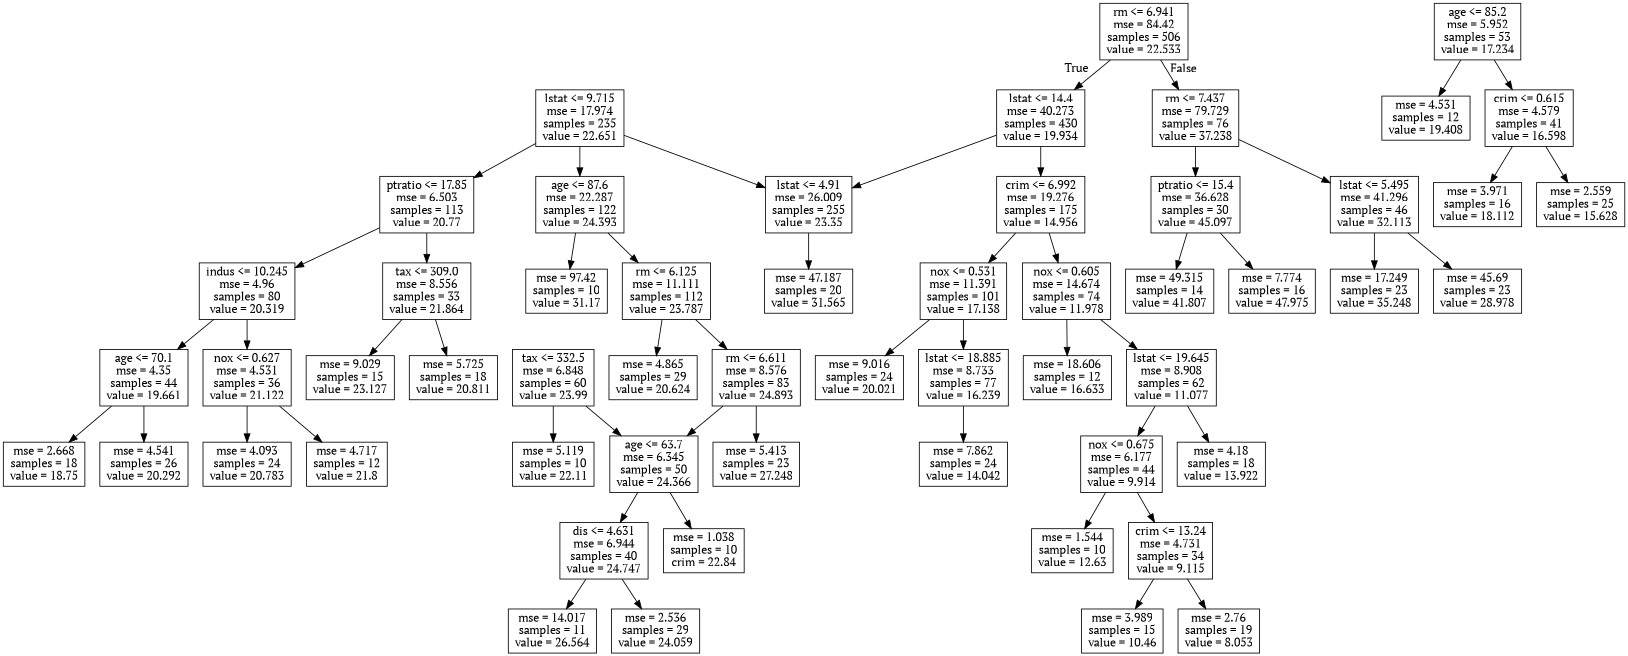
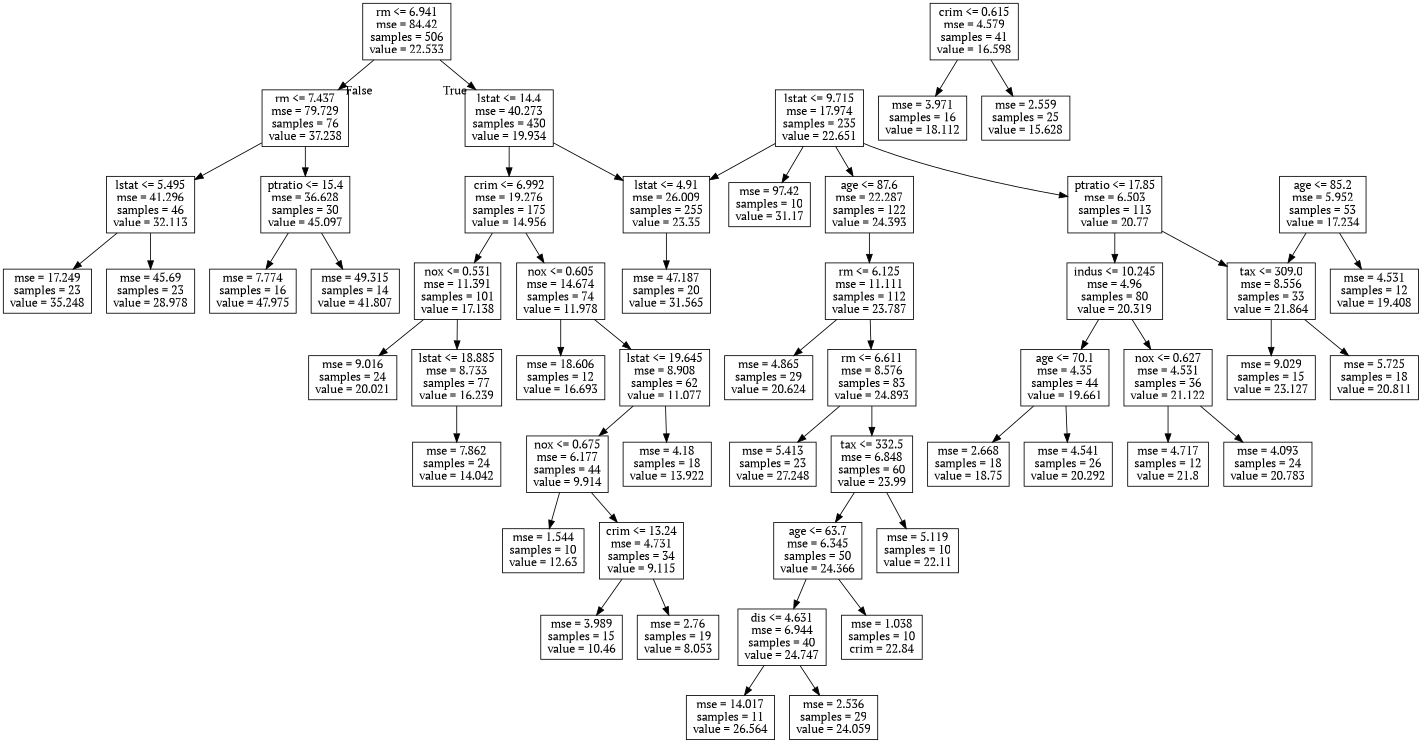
edge "age <= 85.2 mse = 5.952 samples = 53 value = 17.234" -> "crim <= 0.615 mse = 4.579 samples = 41 value = 16.598": now "age <= 85.2 mse = 5.952 samples = 53 value = 17.234" -> "tax <= 309.0 mse = 8.556 samples = 33 value = 21.864"
edge "age <= 87.6 mse = 22.287 samples = 122 value = 24.393" -> "mse = 97.42 samples = 10 value = 31.17": now "lstat <= 9.715 mse = 17.974 samples = 235 value = 22.651" -> "mse = 97.42 samples = 10 value = 31.17"
node "mse = 18.606 samples = 12 value = 16.633": label "mse = 18.606 samples = 12 value = 16.633" -> "mse = 18.606 samples = 12 value = 16.693"
edge "rm <= 6.611 mse = 8.576 samples = 83 value = 24.893" -> "age <= 63.7 mse = 6.345 samples = 50 value = 24.366": now "rm <= 6.611 mse = 8.576 samples = 83 value = 24.893" -> "tax <= 332.5 mse = 6.848 samples = 60 value = 23.99"
